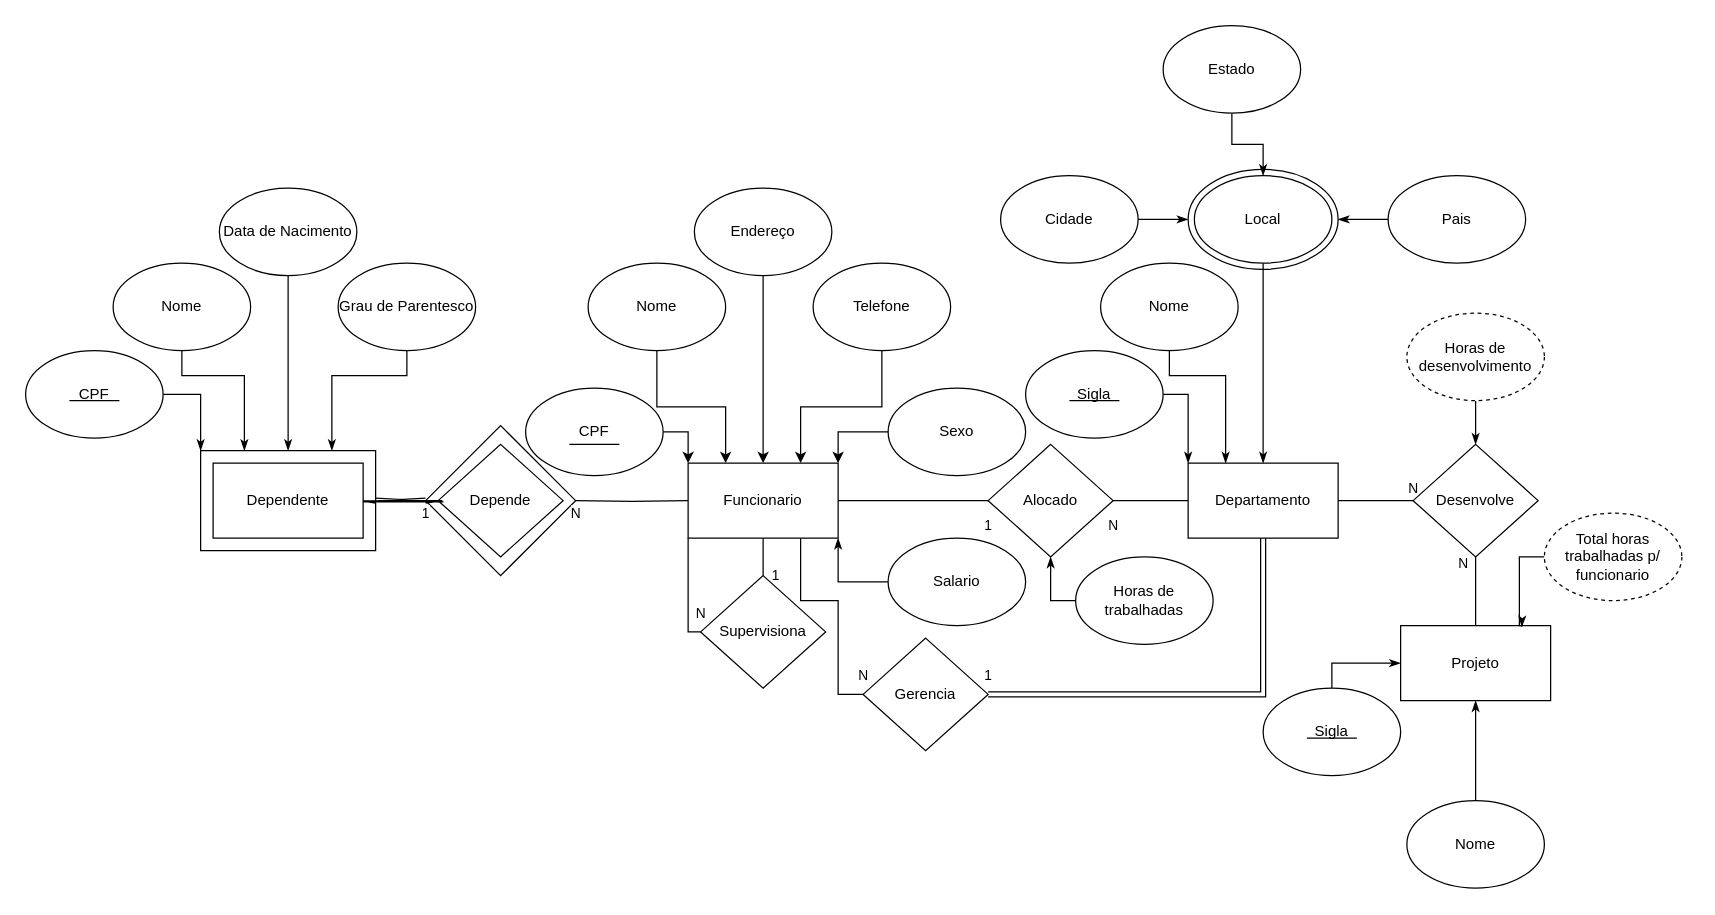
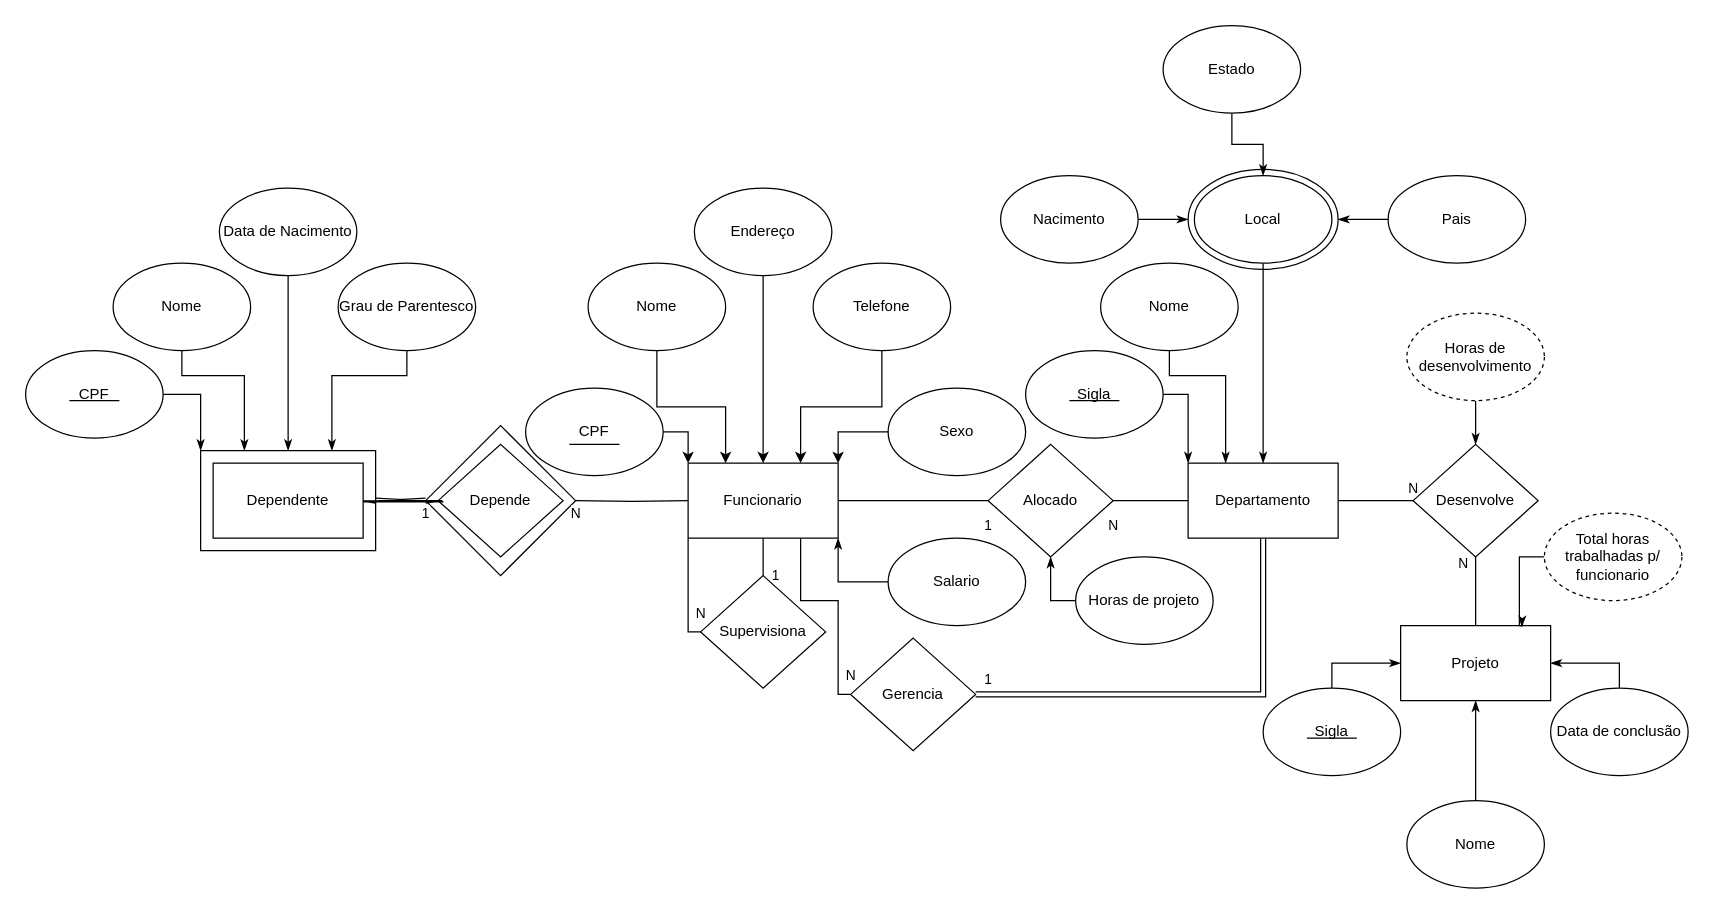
node "Cidade": label "Cidade" -> "Nacimento"
node "Horas de trabalhadas": label "Horas de trabalhadas" -> "Horas de projeto"
edge "Data de conclusão" -> "Projeto": added
node "Gerencia": moved (926, 694) -> (913, 694)
node "Data de conclusão": added
